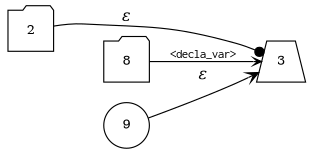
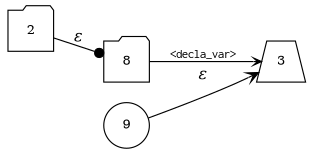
edge "2" -> "3": now "2" -> "8"
